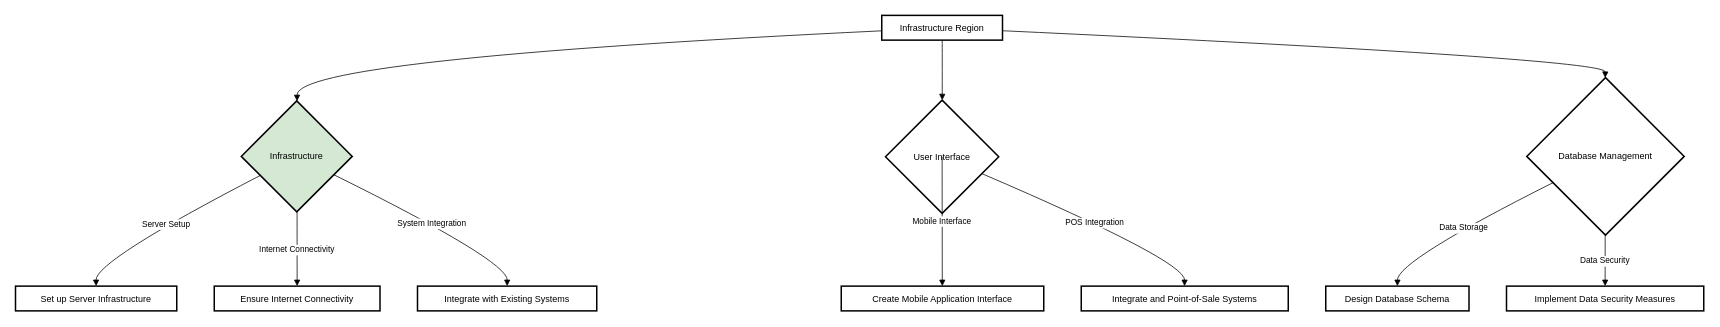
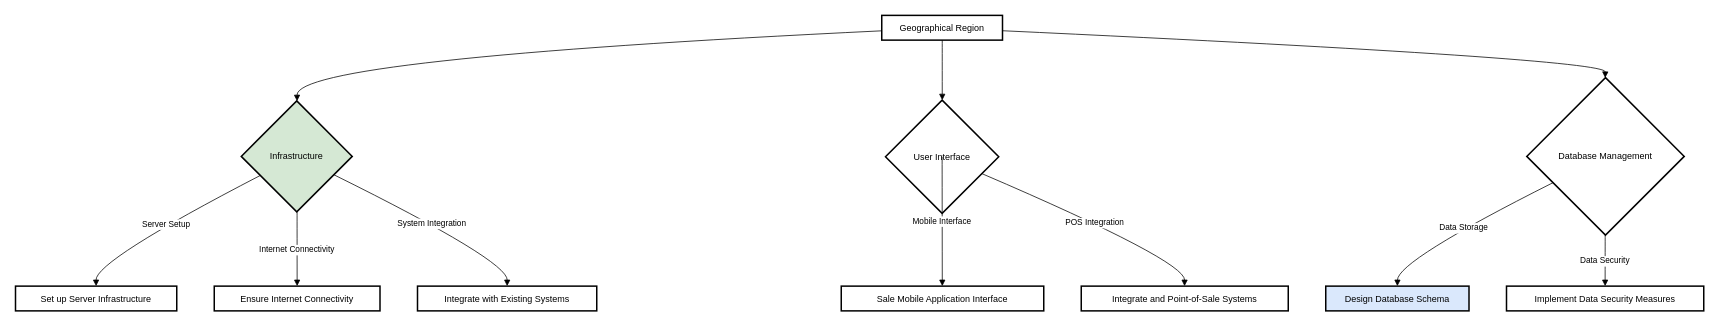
node "Infrastructure Region": label "Infrastructure Region" -> "Geographical Region"
node "Create Mobile Application Interface": label "Create Mobile Application Interface" -> "Sale Mobile Application Interface"
node "Design Database Schema": fillcolor #ffffff -> #dae8fc
